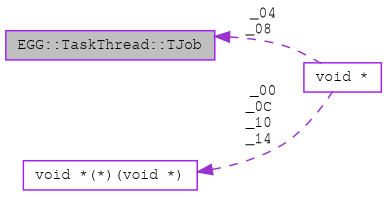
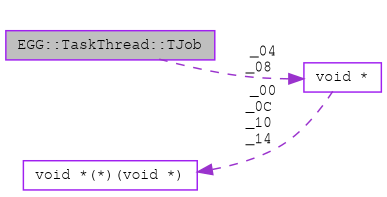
edge "void *" -> "EGG::TaskThread::TJob": reversed
